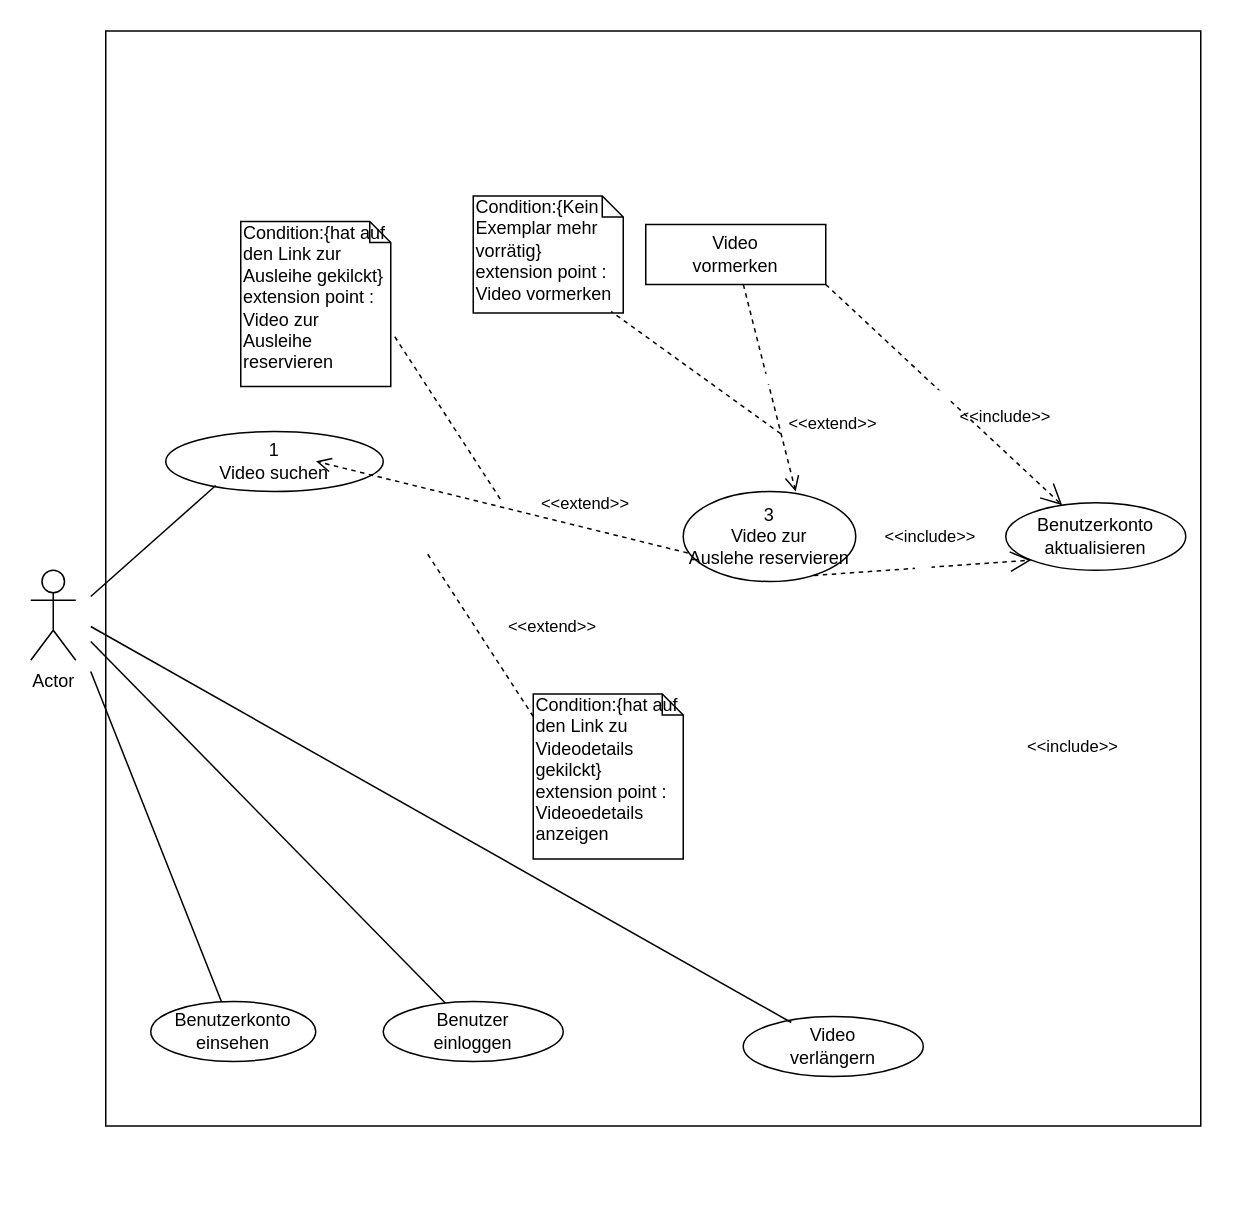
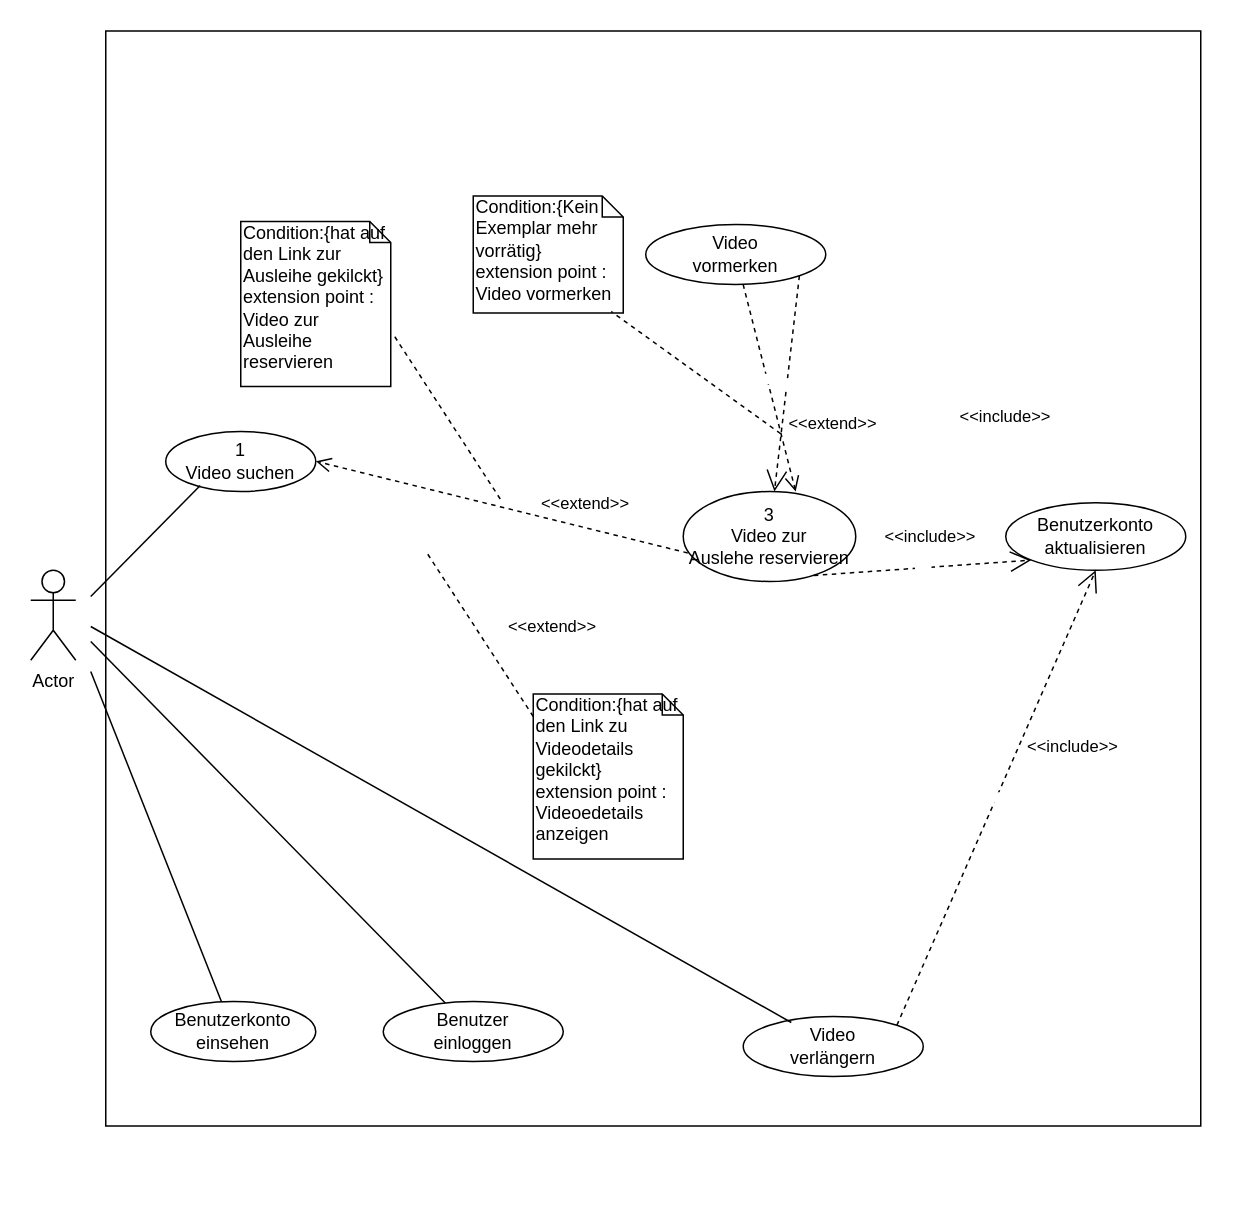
node "Video vormerken": shape rectangle -> ellipse
edge "Video vormerken" -> "Benutzerkonto aktualisieren": now "Video vormerken" -> "3 Video zur Auslehe reservieren"
node "1 Video suchen": size 218x60 -> 150x60
edge "Video verlängern" -> "Benutzerkonto aktualisieren": added, label "Use"
